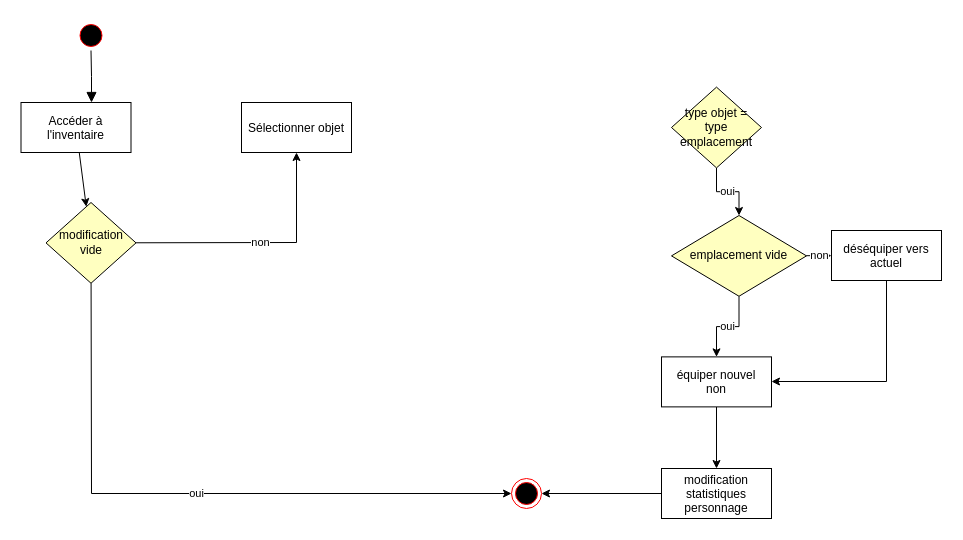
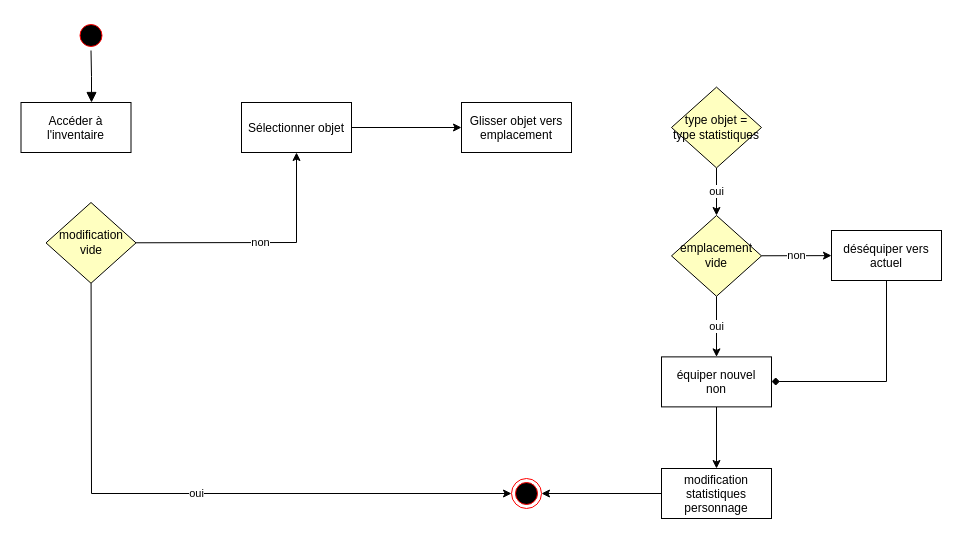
edge "Sélectionner objet" -> "Glisser objet vers emplacement": added
node "Glisser objet vers emplacement": added
node "type objet = type emplacement": label "type objet = type emplacement" -> "type objet = type statistiques"
edge "Accéder à l'inventaire" -> "modification vide": removed
node "emplacement vide": size 135x81 -> 90x81
edge "déséquiper vers actuel" -> "équiper nouvel non": arrowhead classic -> diamond
